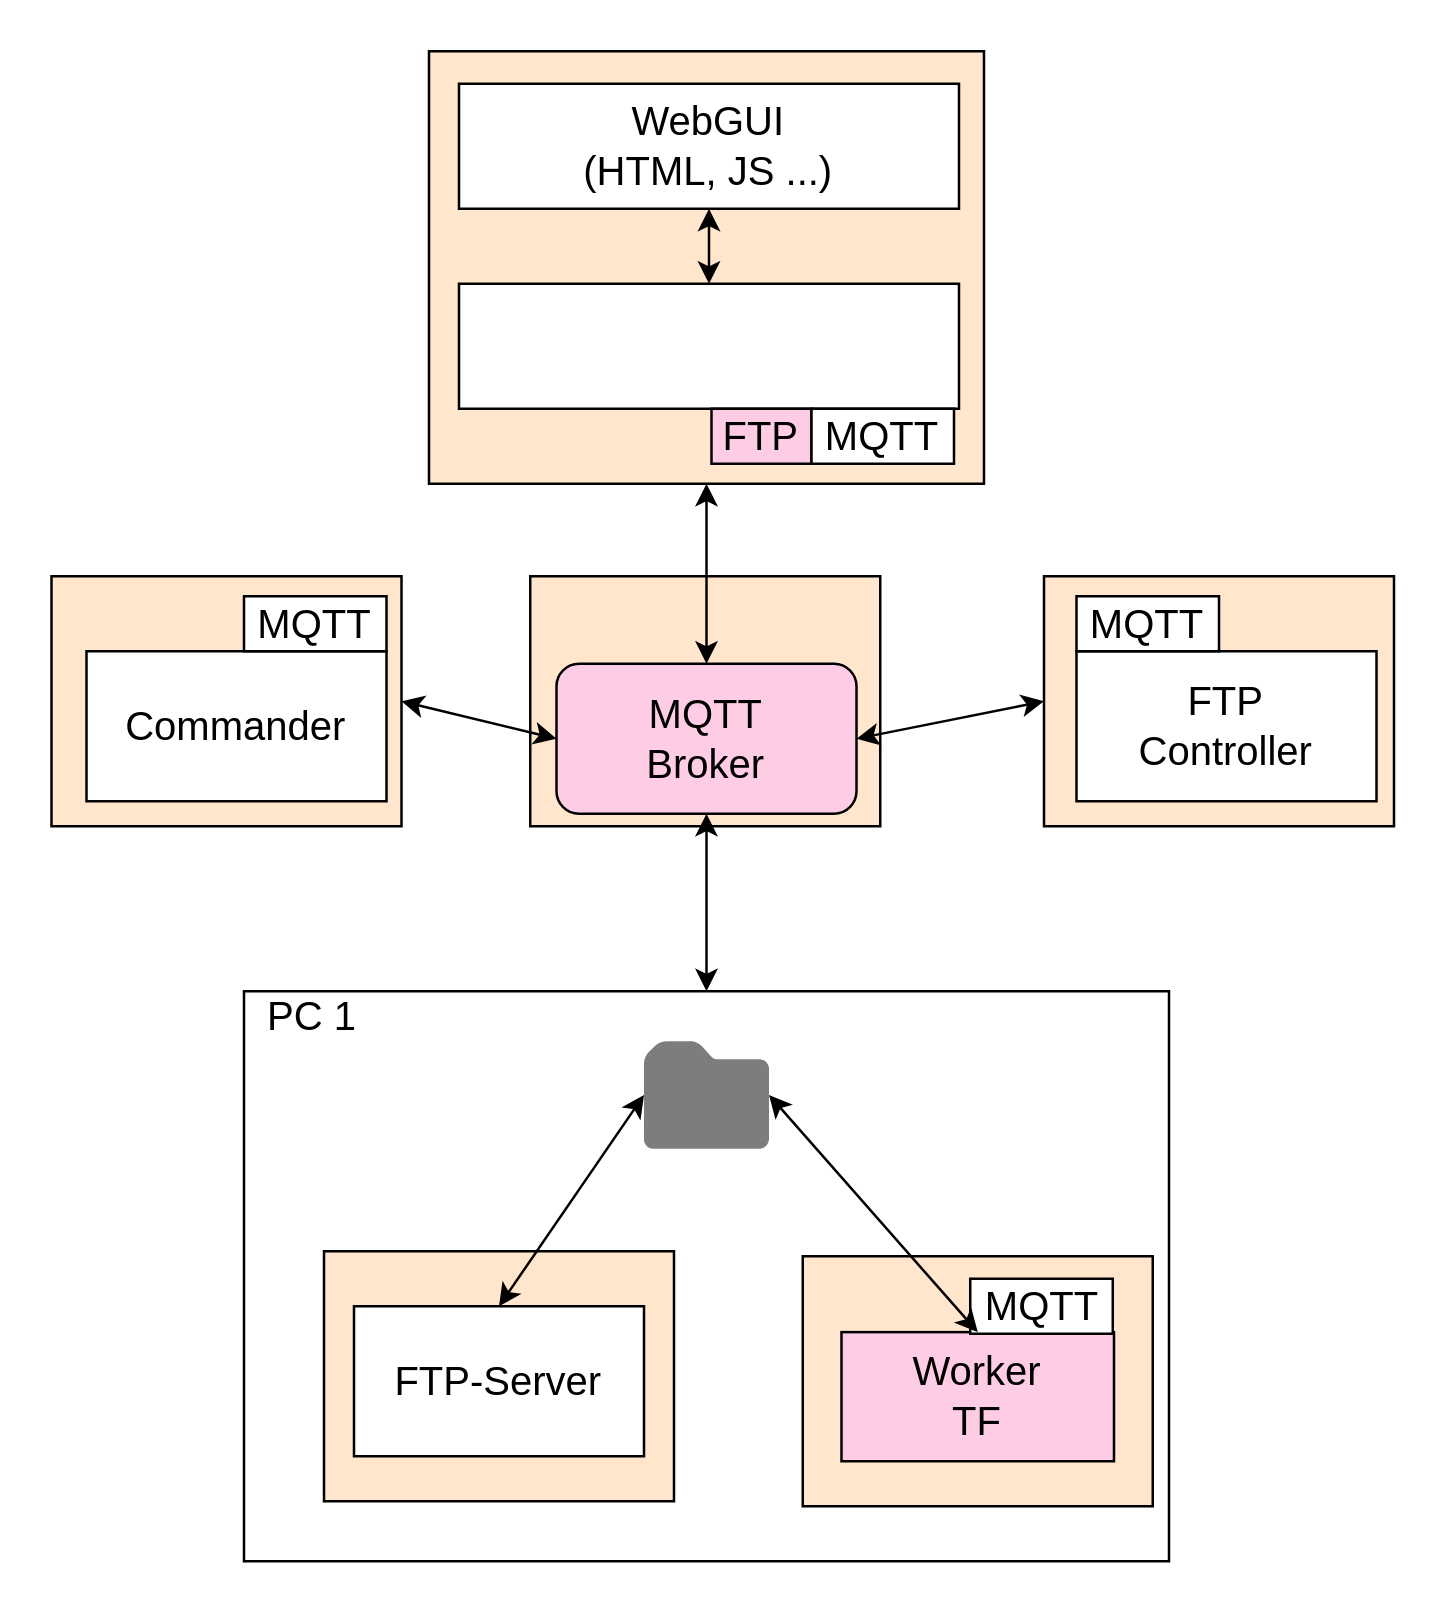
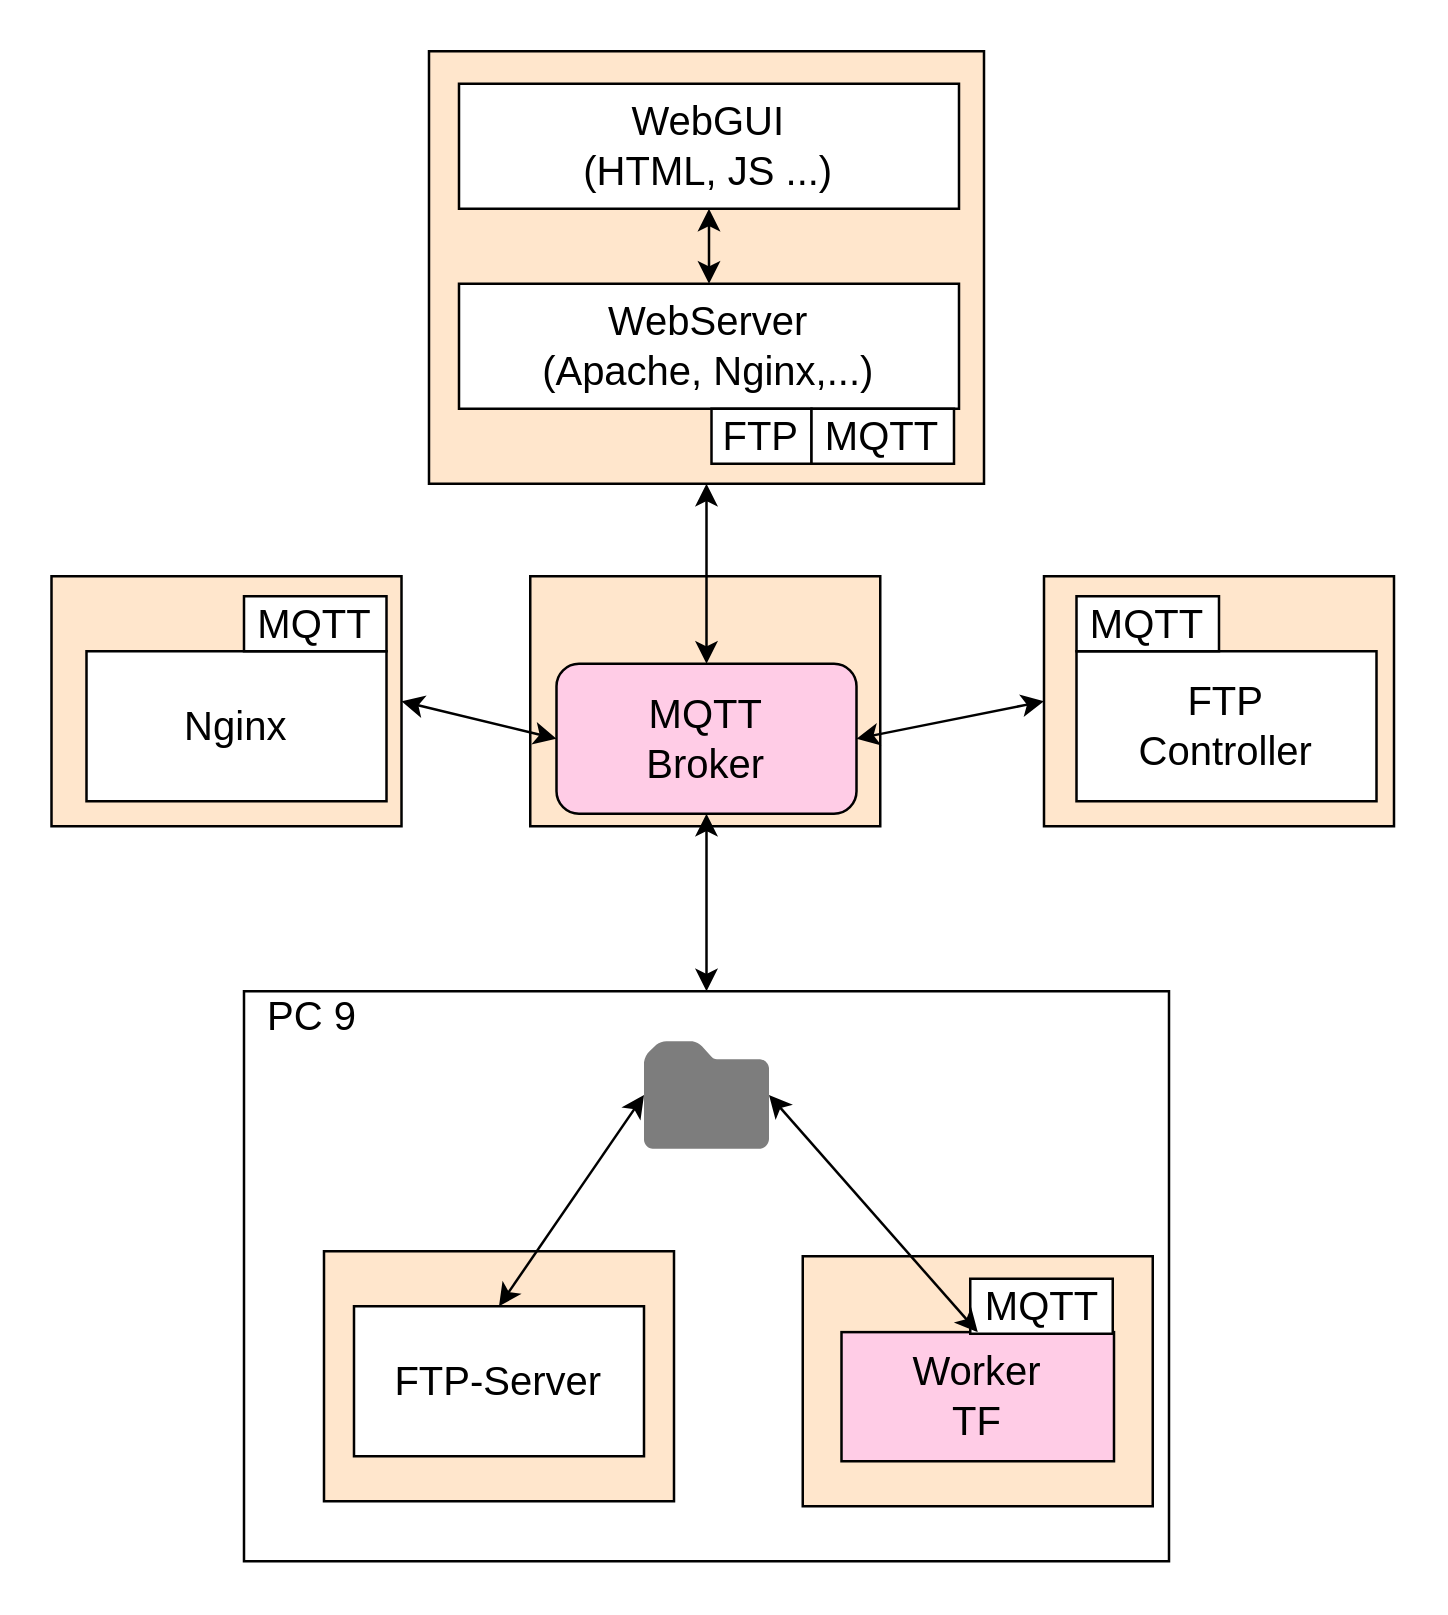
node "WebServer (Apache, Nginx,...)": added
node "FTP": fillcolor #ffcce6 -> #ffffff
node "Commander": label "Commander" -> "Nginx"
node "PC 1": label "PC 1" -> "PC 9"
